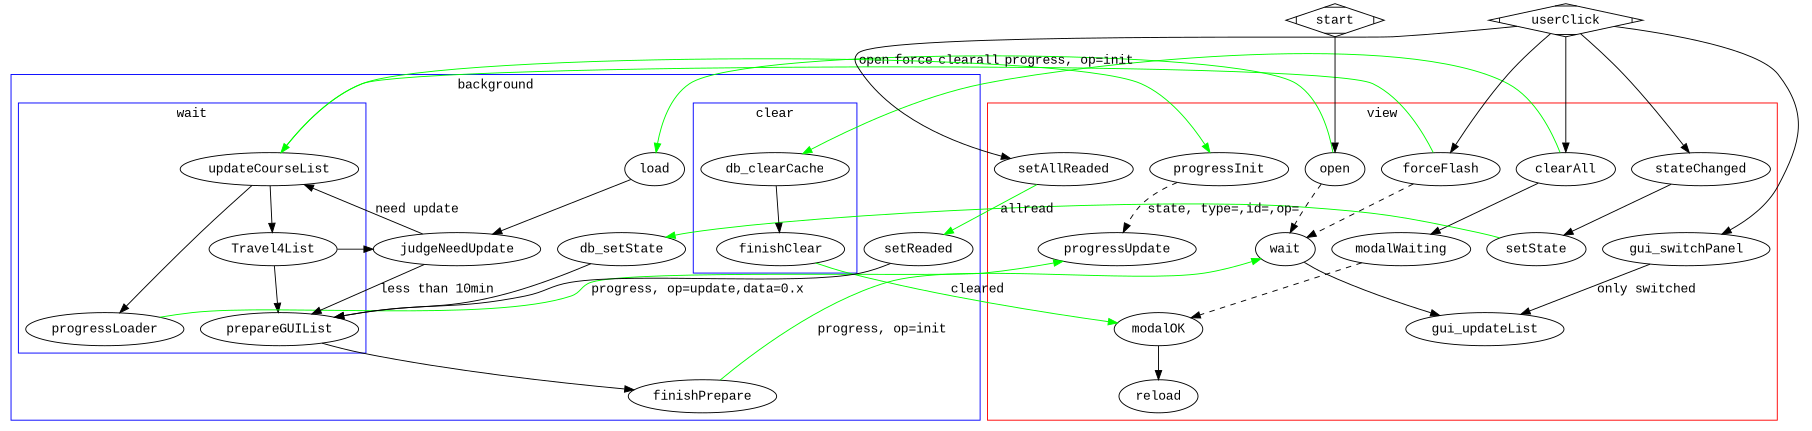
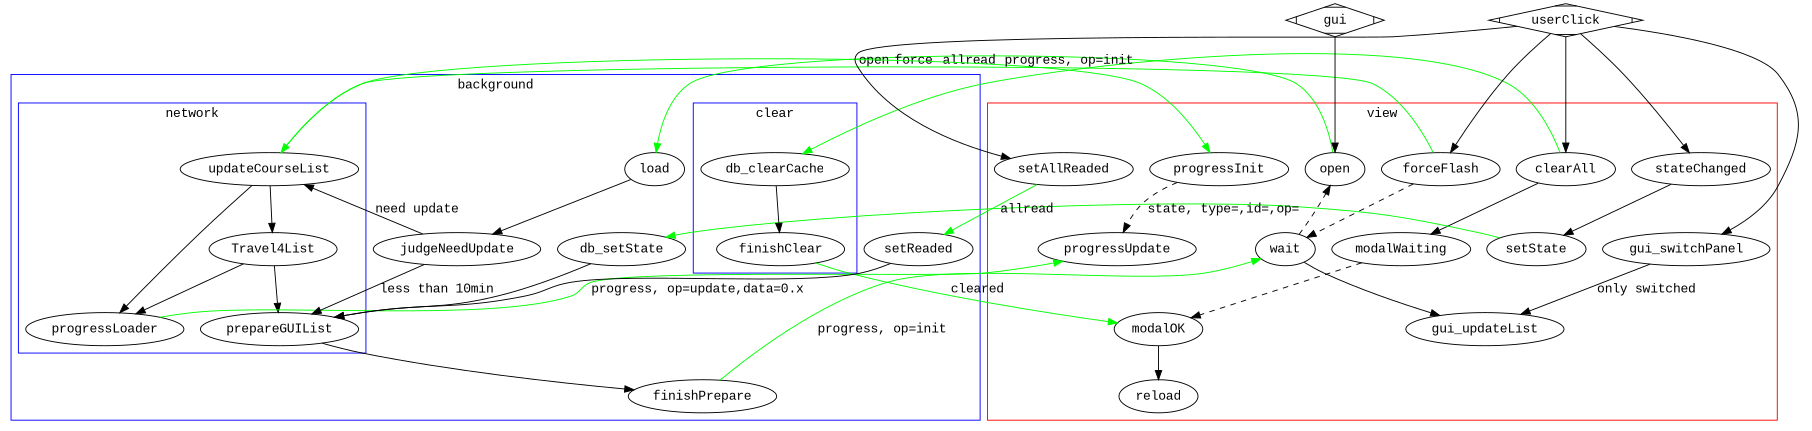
node "start": label "start" -> "gui"
edge "clearAll" -> "db_clearCache": label "clearall" -> "allread"
cluster "wait": label "wait" -> "network"
edge "open" -> "wait": reversed
edge "Travel4List" -> "judgeNeedUpdate": now "Travel4List" -> "progressLoader"
